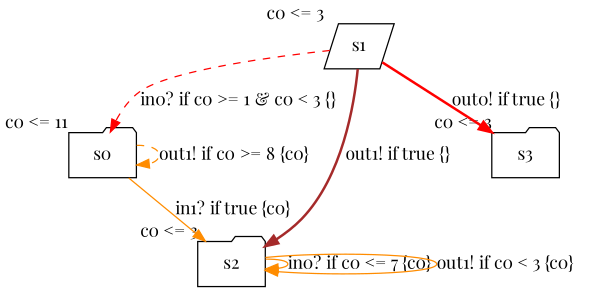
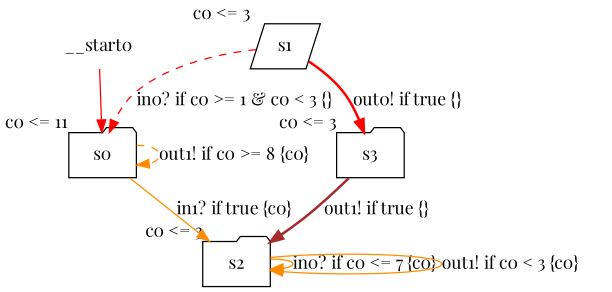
node "__start0": added
edge "s1 c0 <= 3" -> "s2 c0 <= 3": now "s3 c0 <= 3" -> "s2 c0 <= 3"
